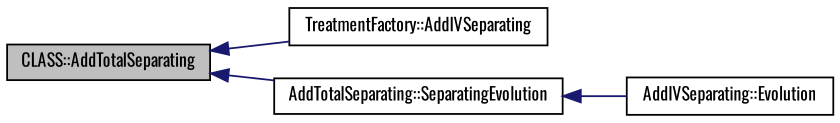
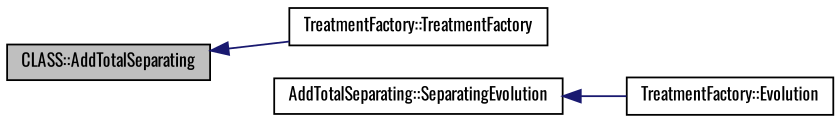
node "TreatmentFactory::AddIVSeparating": label "TreatmentFactory::AddIVSeparating" -> "TreatmentFactory::TreatmentFactory"
edge "AddTotalSeparating::SeparatingEvolution" -> "CLASS::AddTotalSeparating": removed
node "AddIVSeparating::Evolution": label "AddIVSeparating::Evolution" -> "TreatmentFactory::Evolution"
